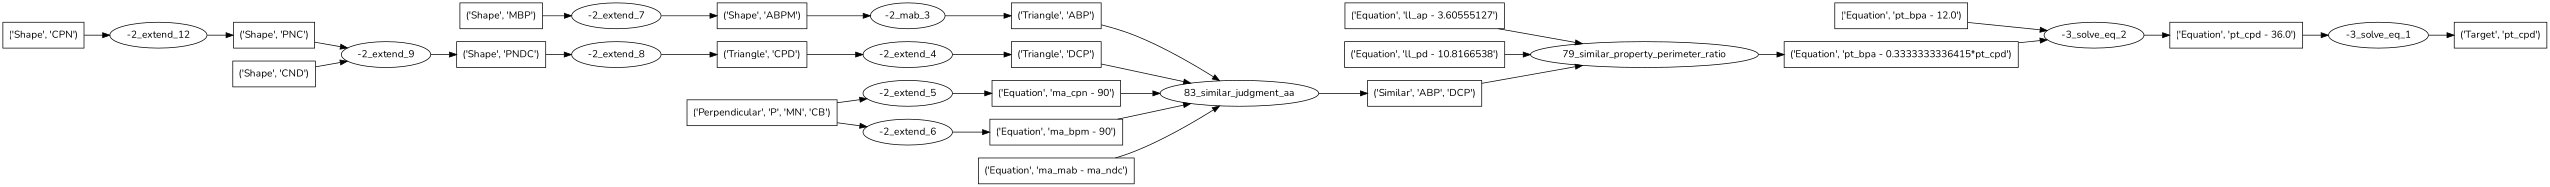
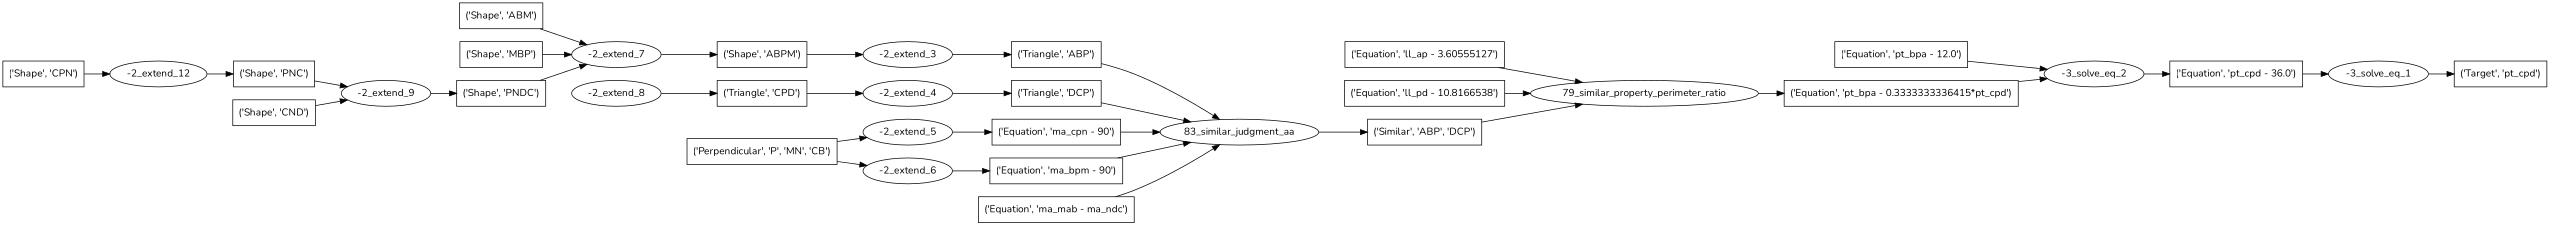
node "('Shape', 'ABM')": added
node "-2_mab_3": label "-2_mab_3" -> "-2_extend_3"
edge "('Shape', 'PNDC')" -> "-2_extend_8": now "('Shape', 'PNDC')" -> "-2_extend_7"
